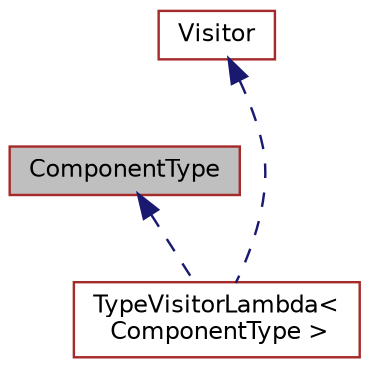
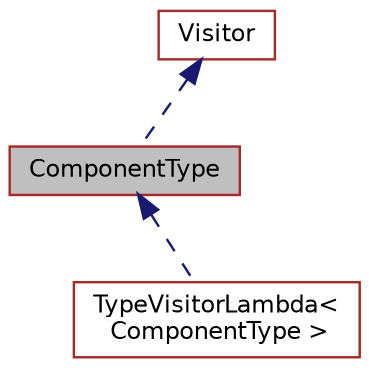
edge "TypeVisitorLambda< ComponentType >" -> "Visitor": now "ComponentType" -> "Visitor"
